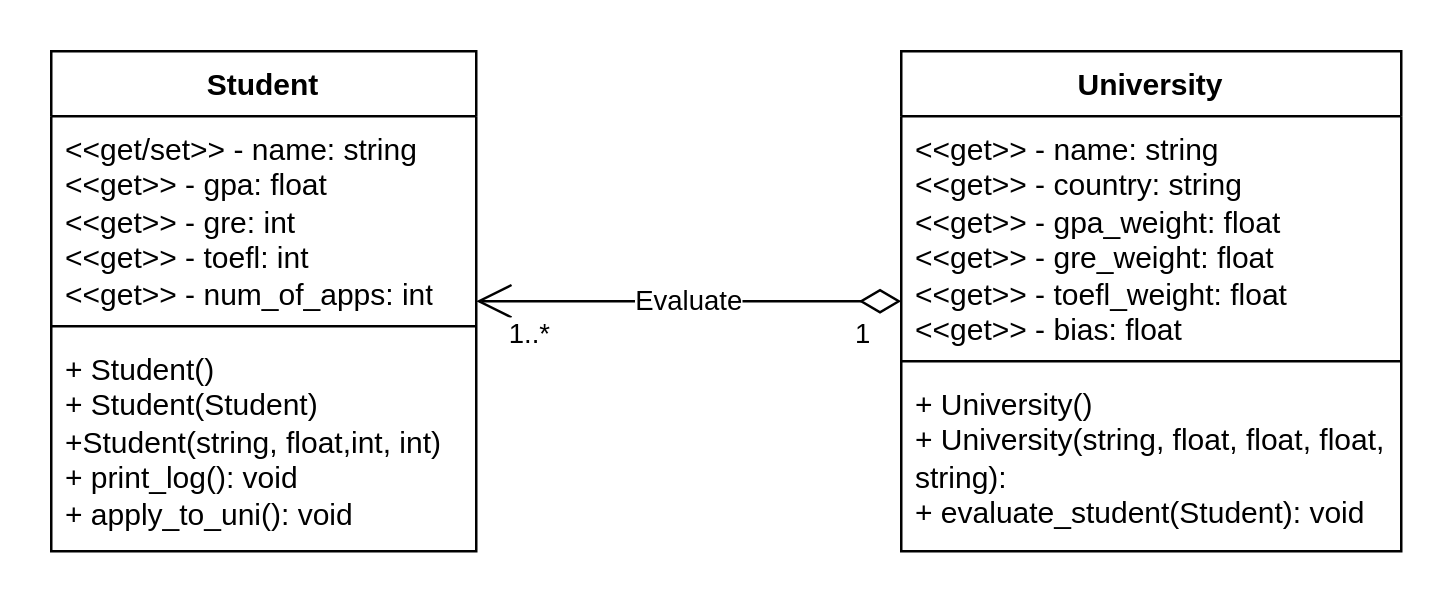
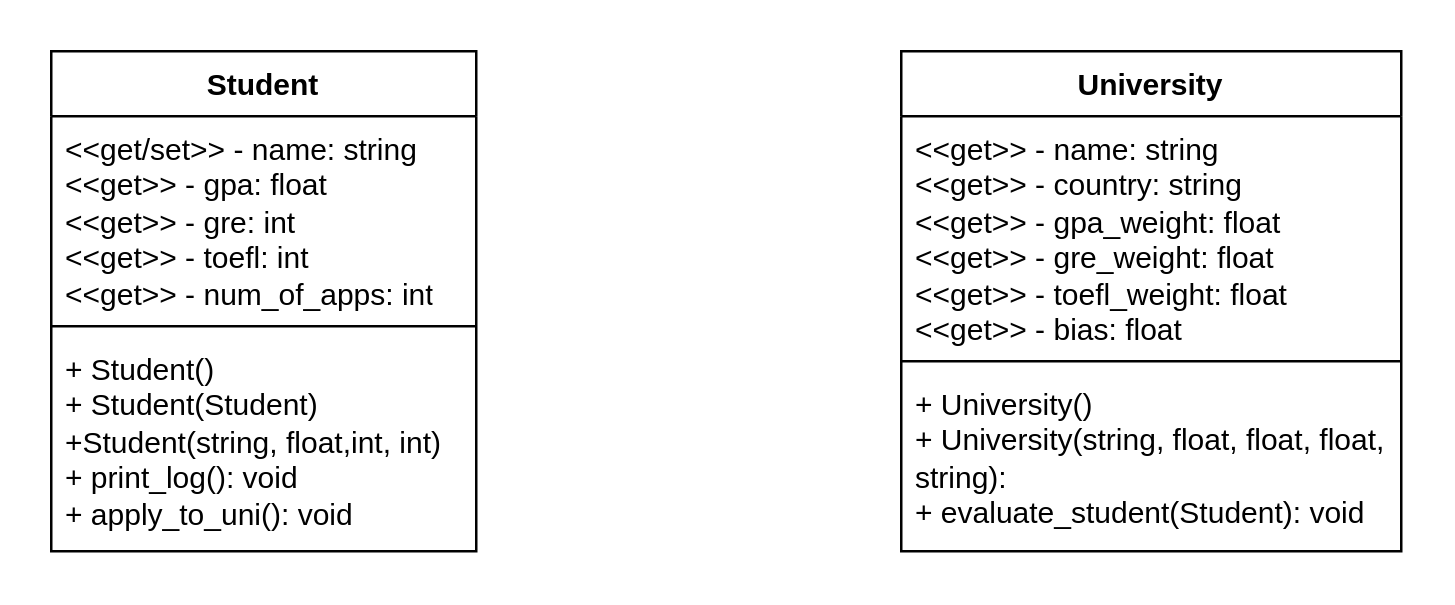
edge "Student" -- "University": removed, labels "1..*", "Evaluate", "1"
